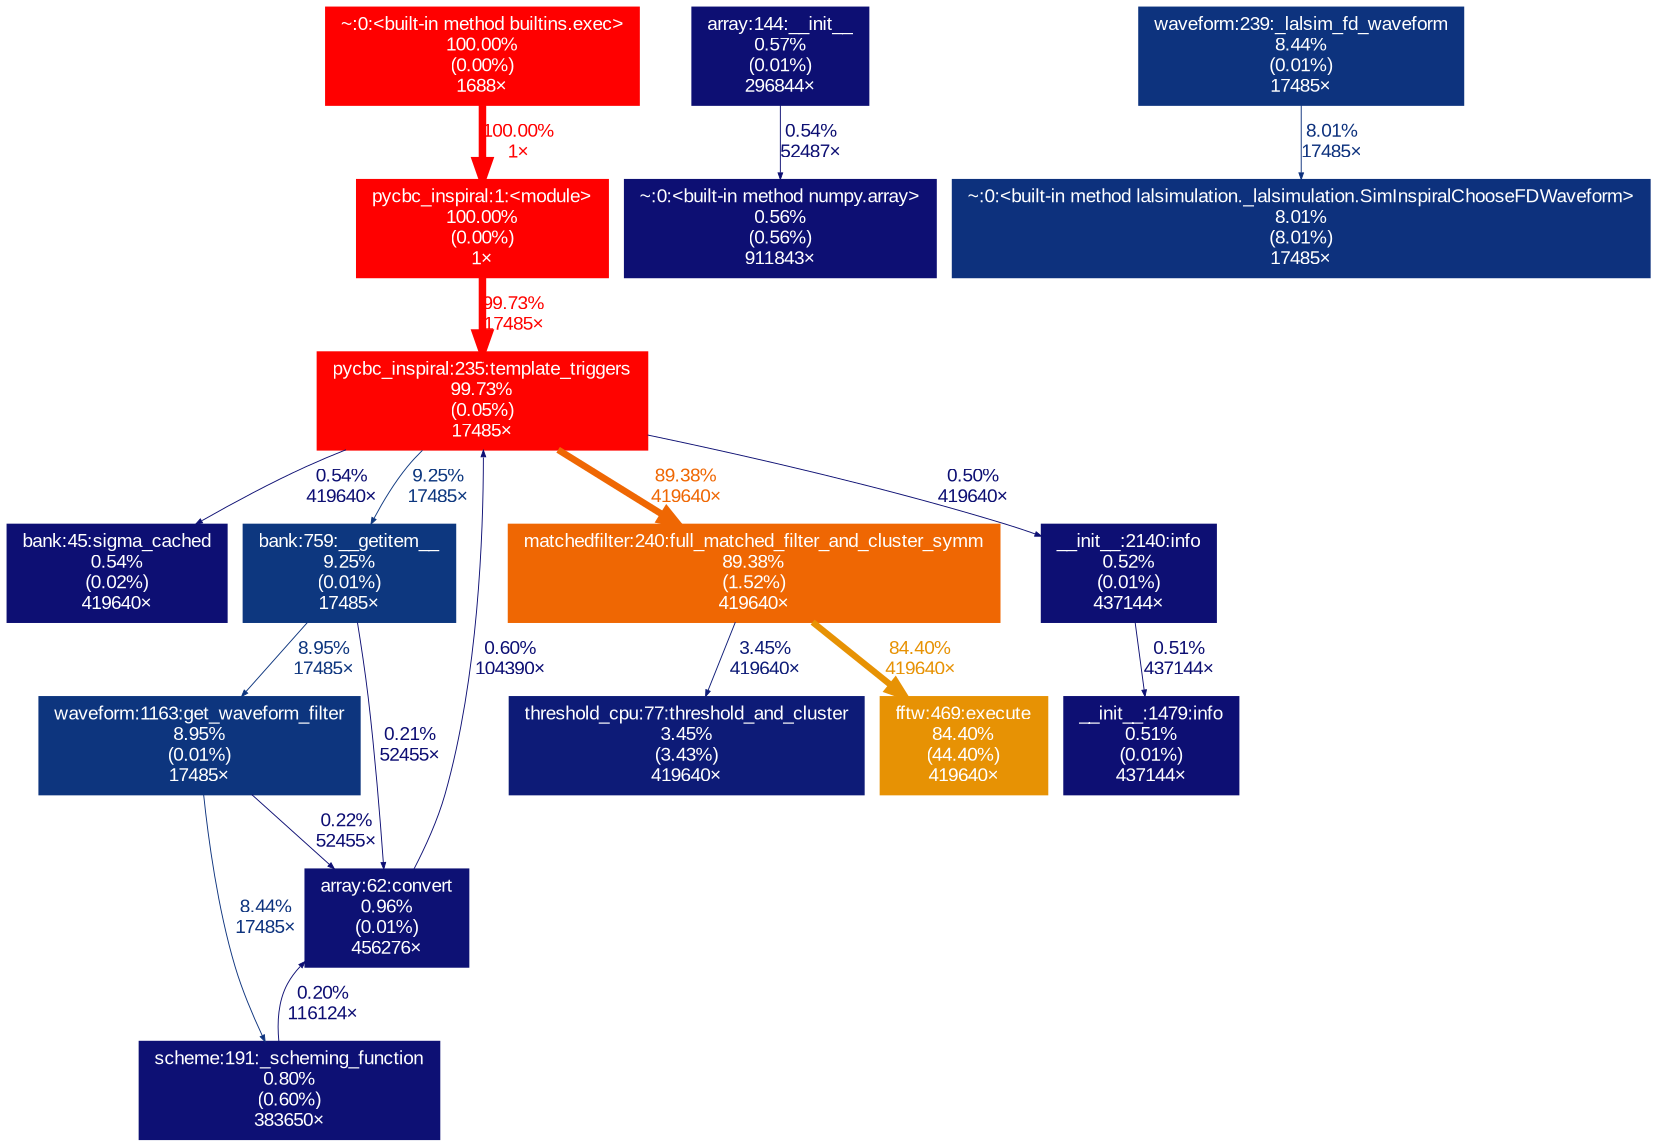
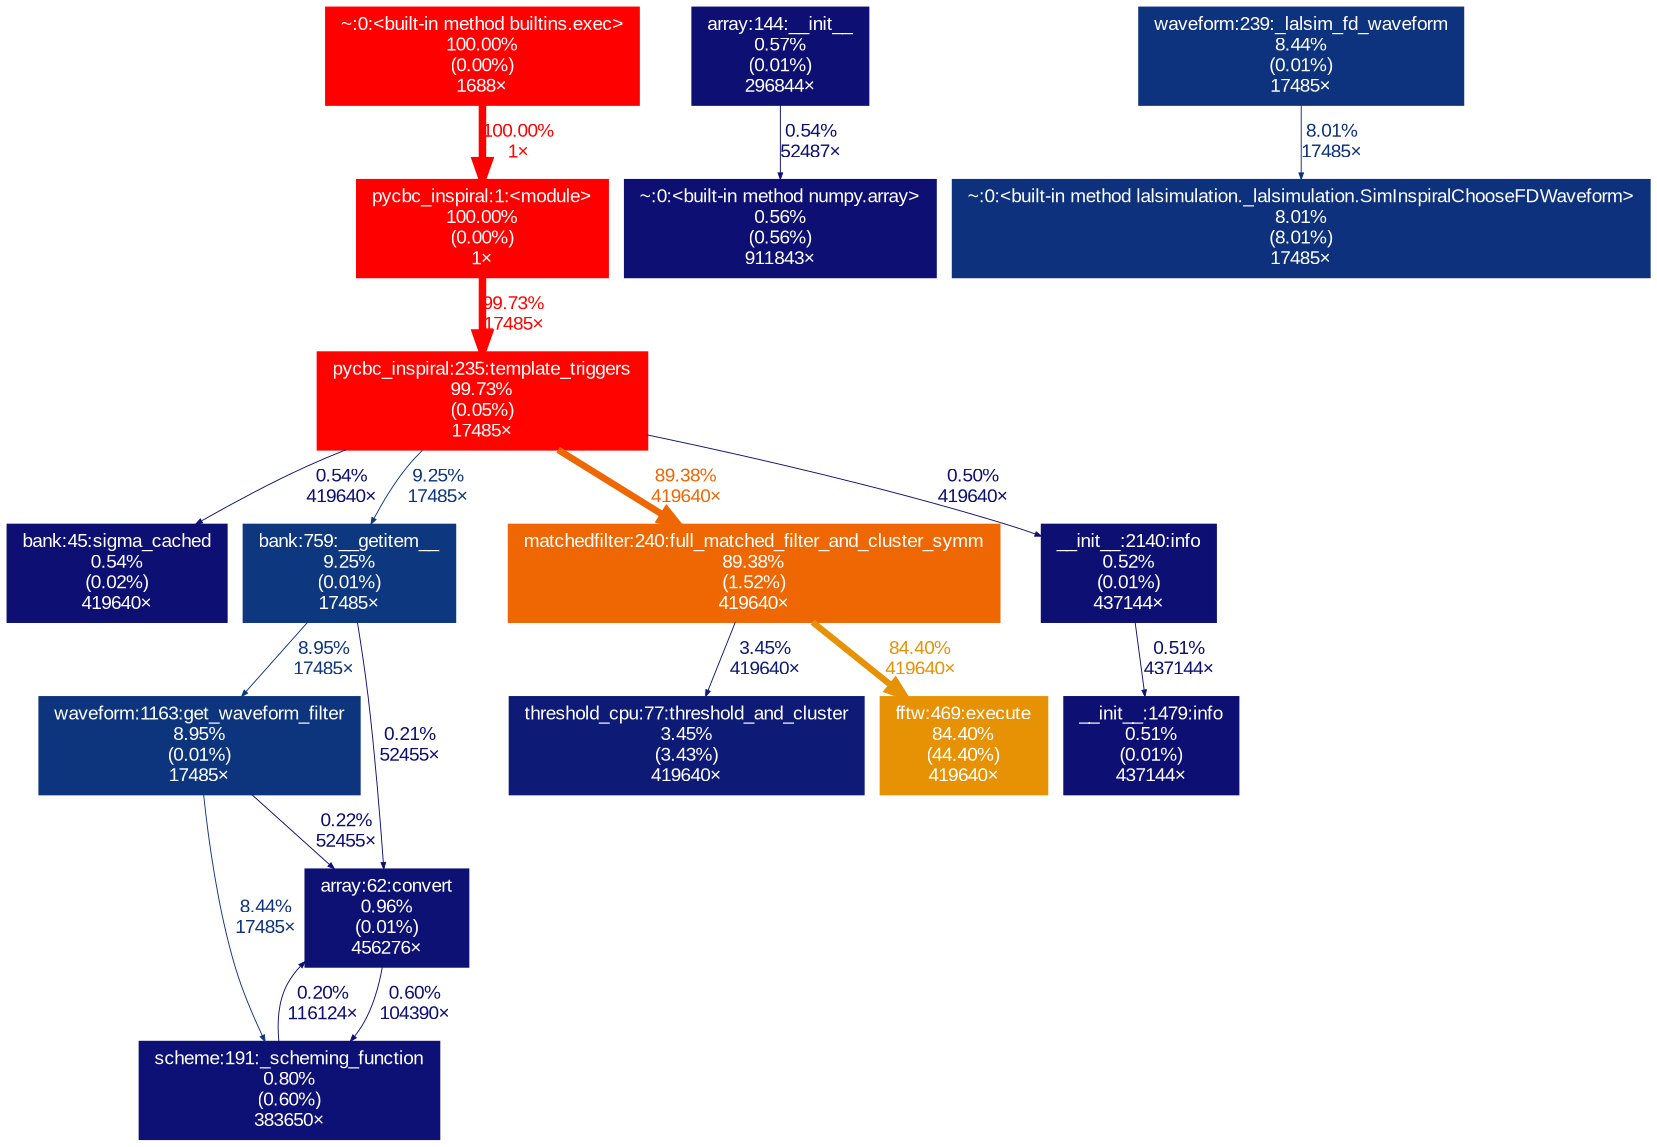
edge "array:62:convert 0.96% (0.01%) 456276×" -> "pycbc_inspiral:235:template_triggers 99.73% (0.05%) 17485×": now "array:62:convert 0.96% (0.01%) 456276×" -> "scheme:191:_scheming_function 0.80% (0.60%) 383650×"
